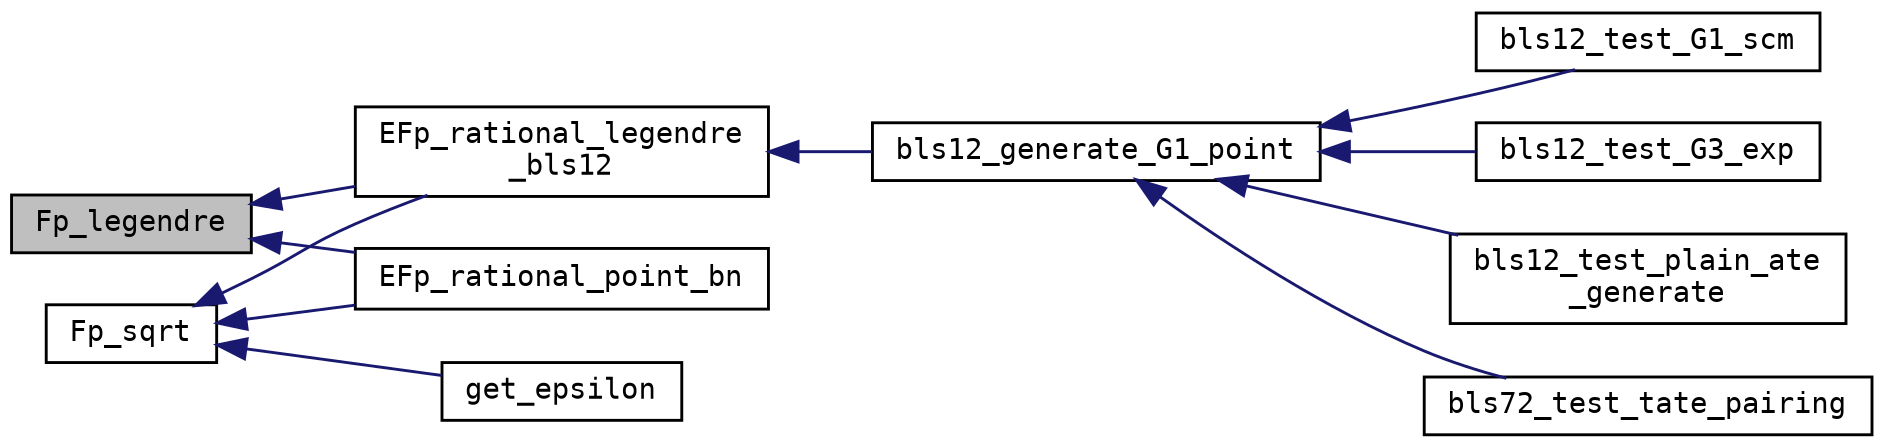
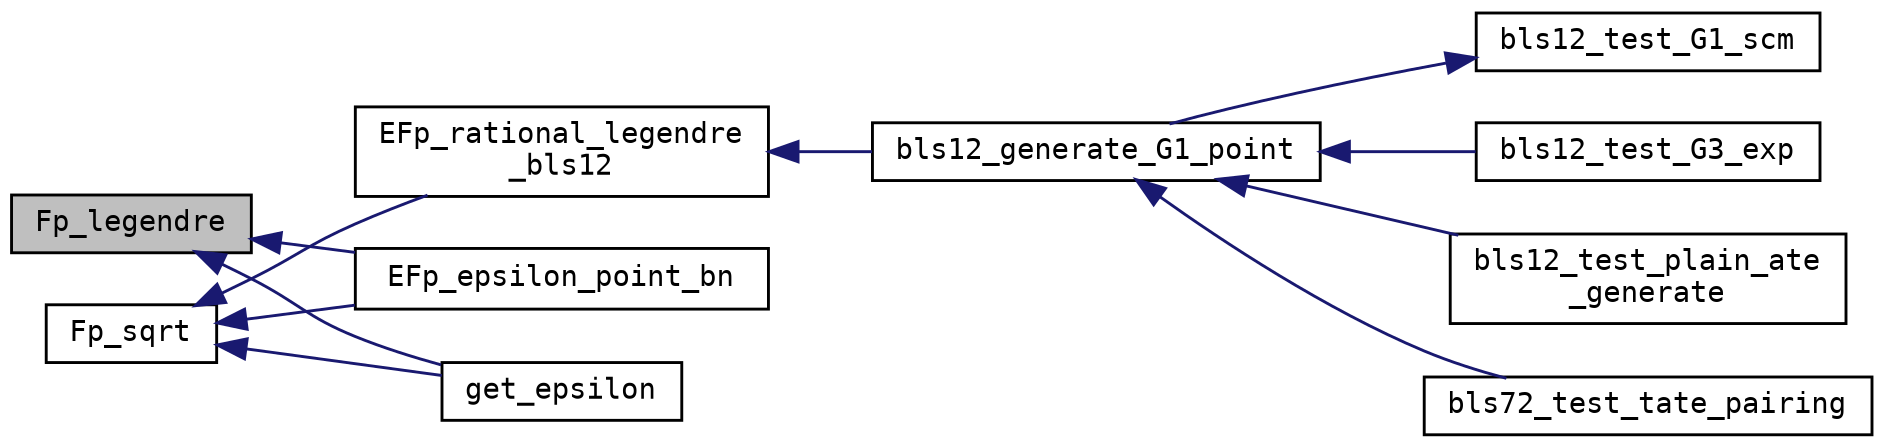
edge "bls12_test_G1_scm" -> "bls12_generate_G1_point": reversed
edge "EFp_rational_legendre _bls12" -> "Fp_legendre": now "get_epsilon" -> "Fp_legendre"
node "EFp_rational_point_bn": label "EFp_rational_point_bn" -> "EFp_epsilon_point_bn"
